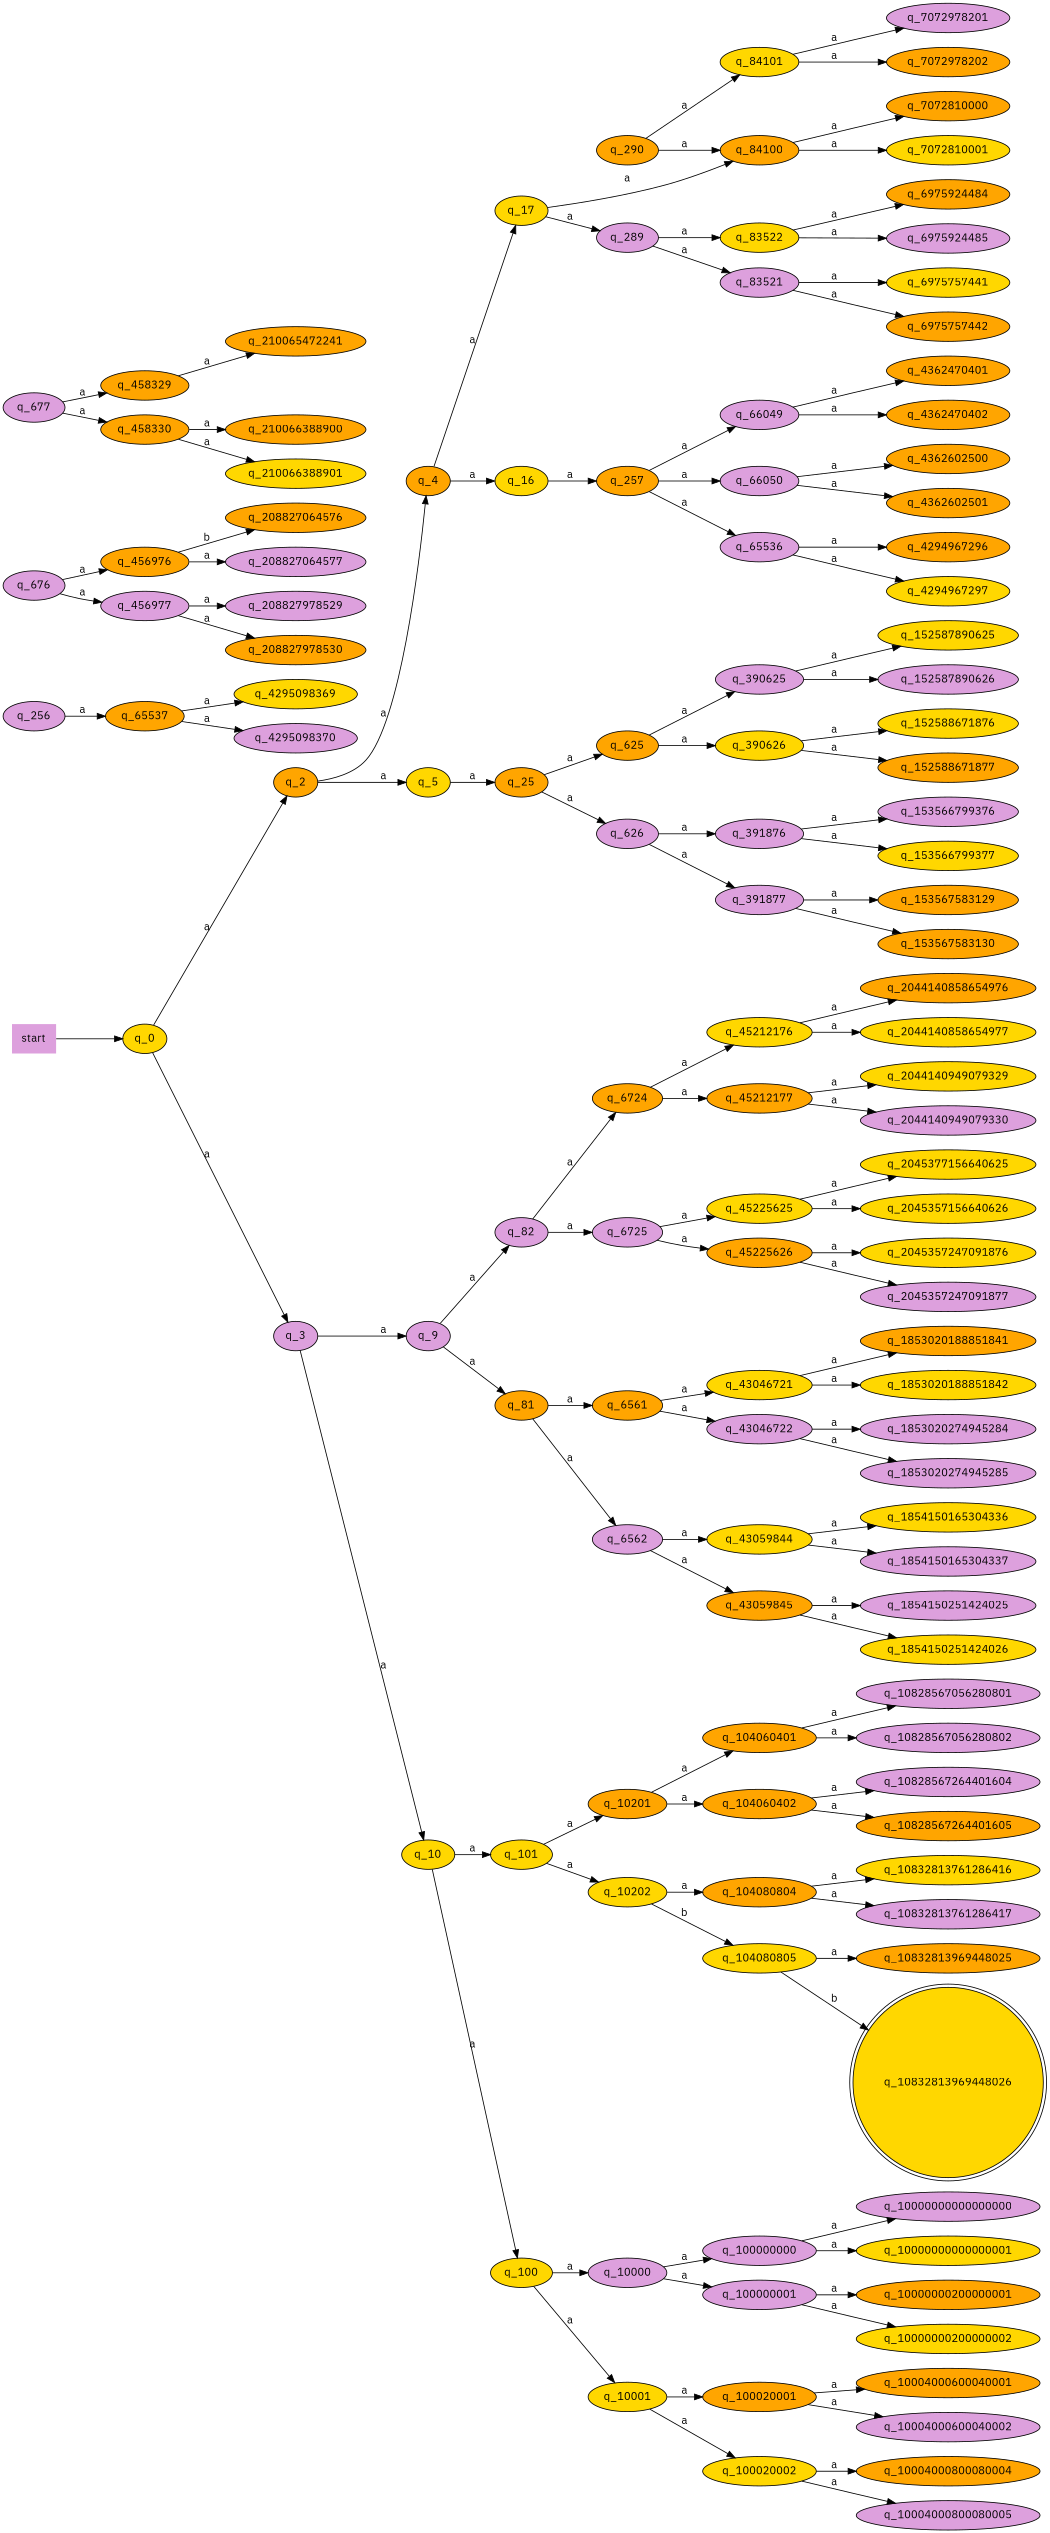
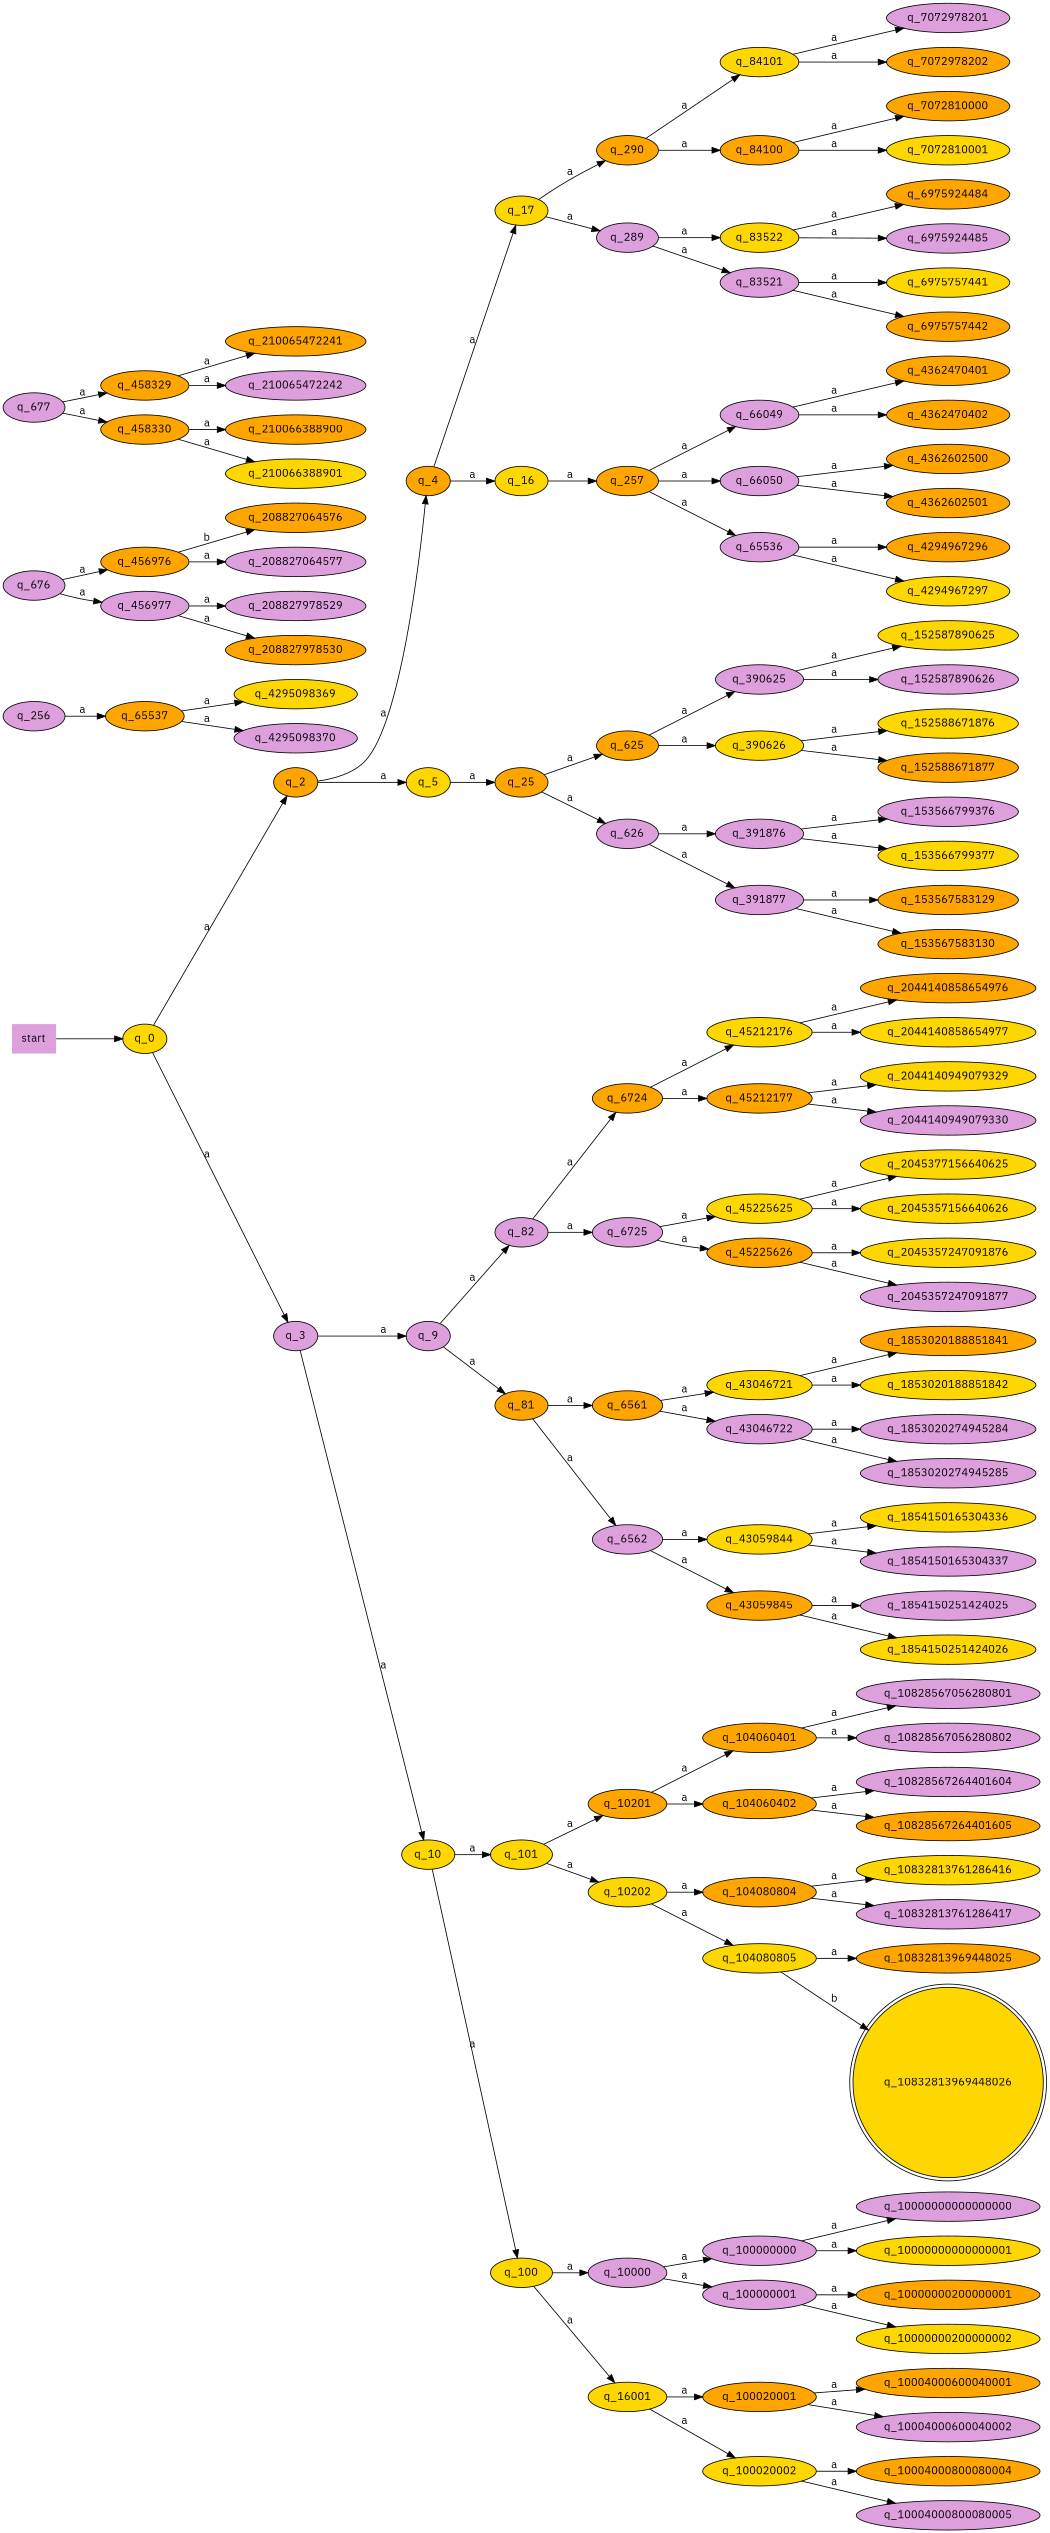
edge "q_17" -> "q_84100": now "q_17" -> "q_290"
node "q_210065472242": added
edge "q_10202" -> "q_104080805": label "b" -> "a"
node "q_10001": label "q_10001" -> "q_16001"
